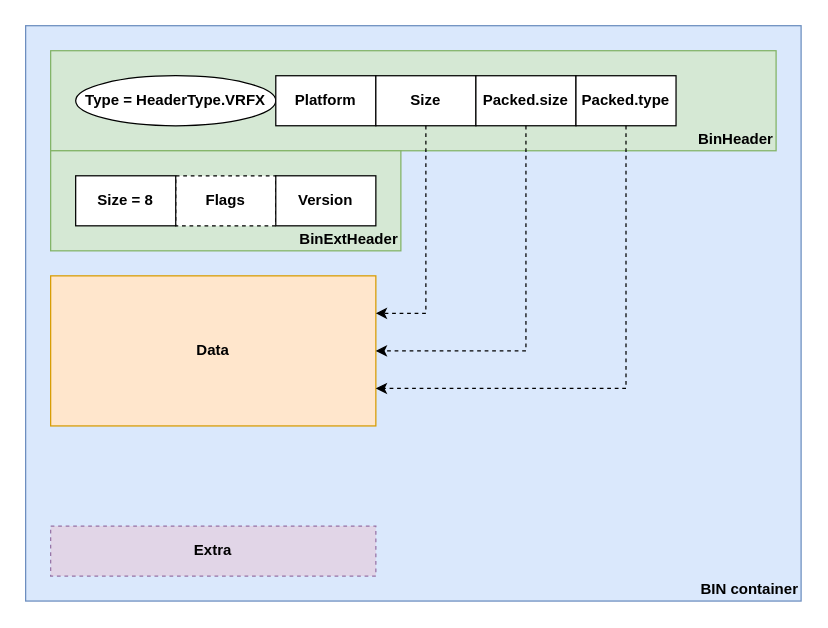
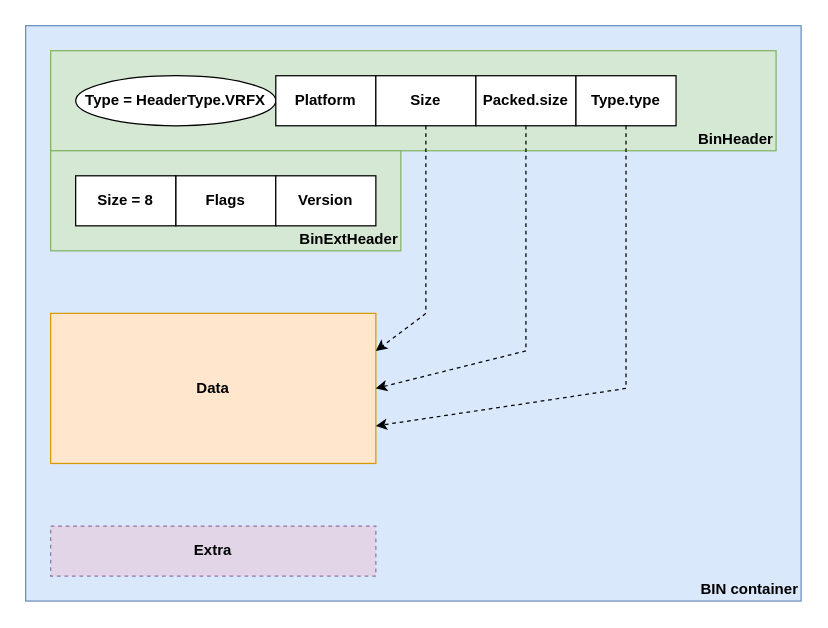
node "Packed.type": label "Packed.type" -> "Type.type"
node "Flags": style dashed -> solid
node "Data": moved (213, 351) -> (213, 388)
